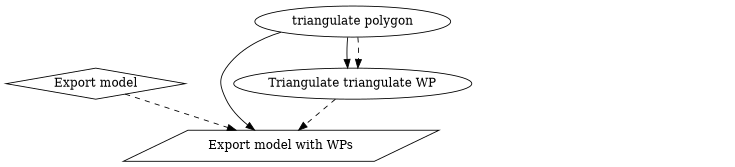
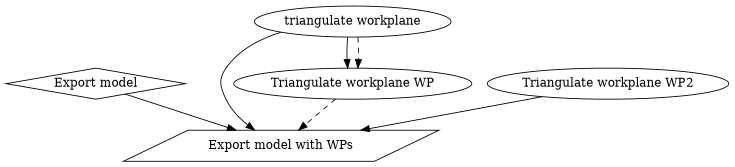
node "triangulate polygon": label "triangulate polygon" -> "triangulate workplane"
node "Triangulate triangulate WP": label "Triangulate triangulate WP" -> "Triangulate workplane WP"
node "Triangulate workplane WP2": added
edge "Export model" -> "Export model with WPs": style dashed -> solid
